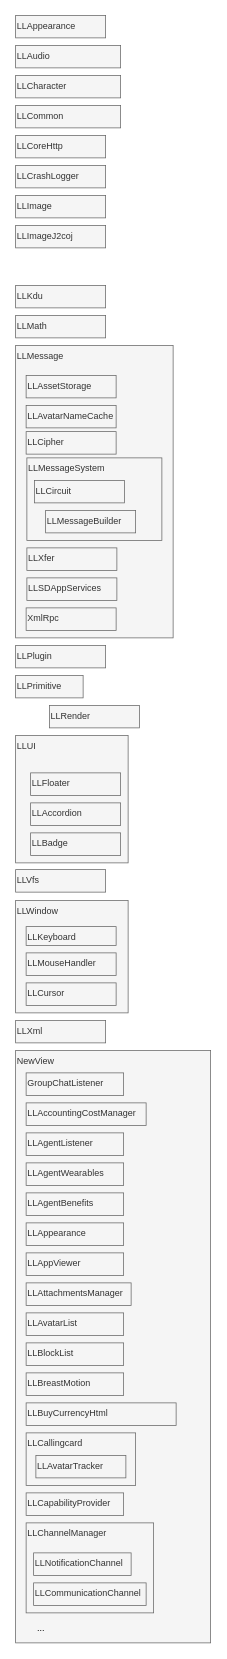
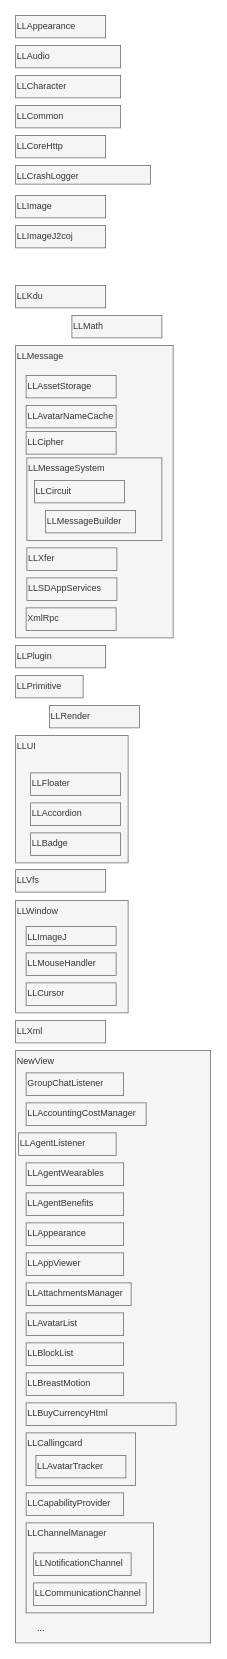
node "LLCrashLogger": size 90x23 -> 135x19
node "LLMath": moved (60, 327) -> (117, 327)
node "LLKeyboard": label "LLKeyboard" -> "LLImageJ"
node "LLAgentListener": moved (75, 1144) -> (67, 1144)
